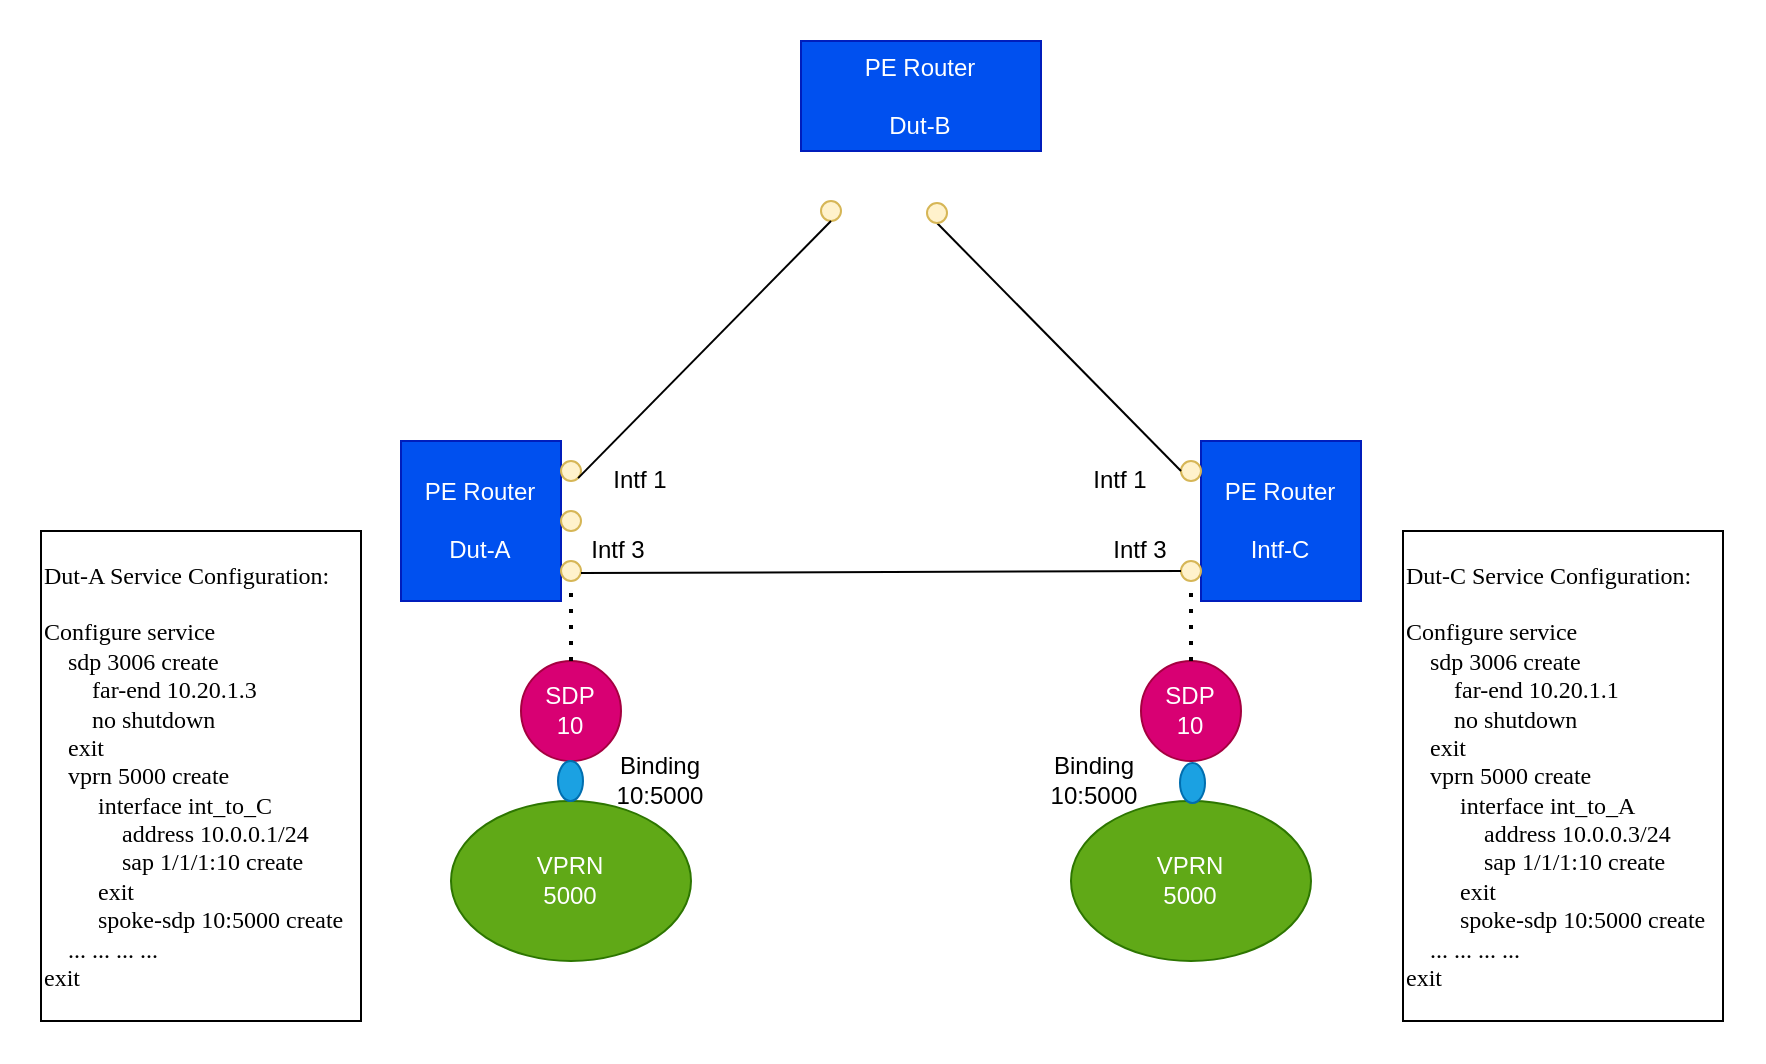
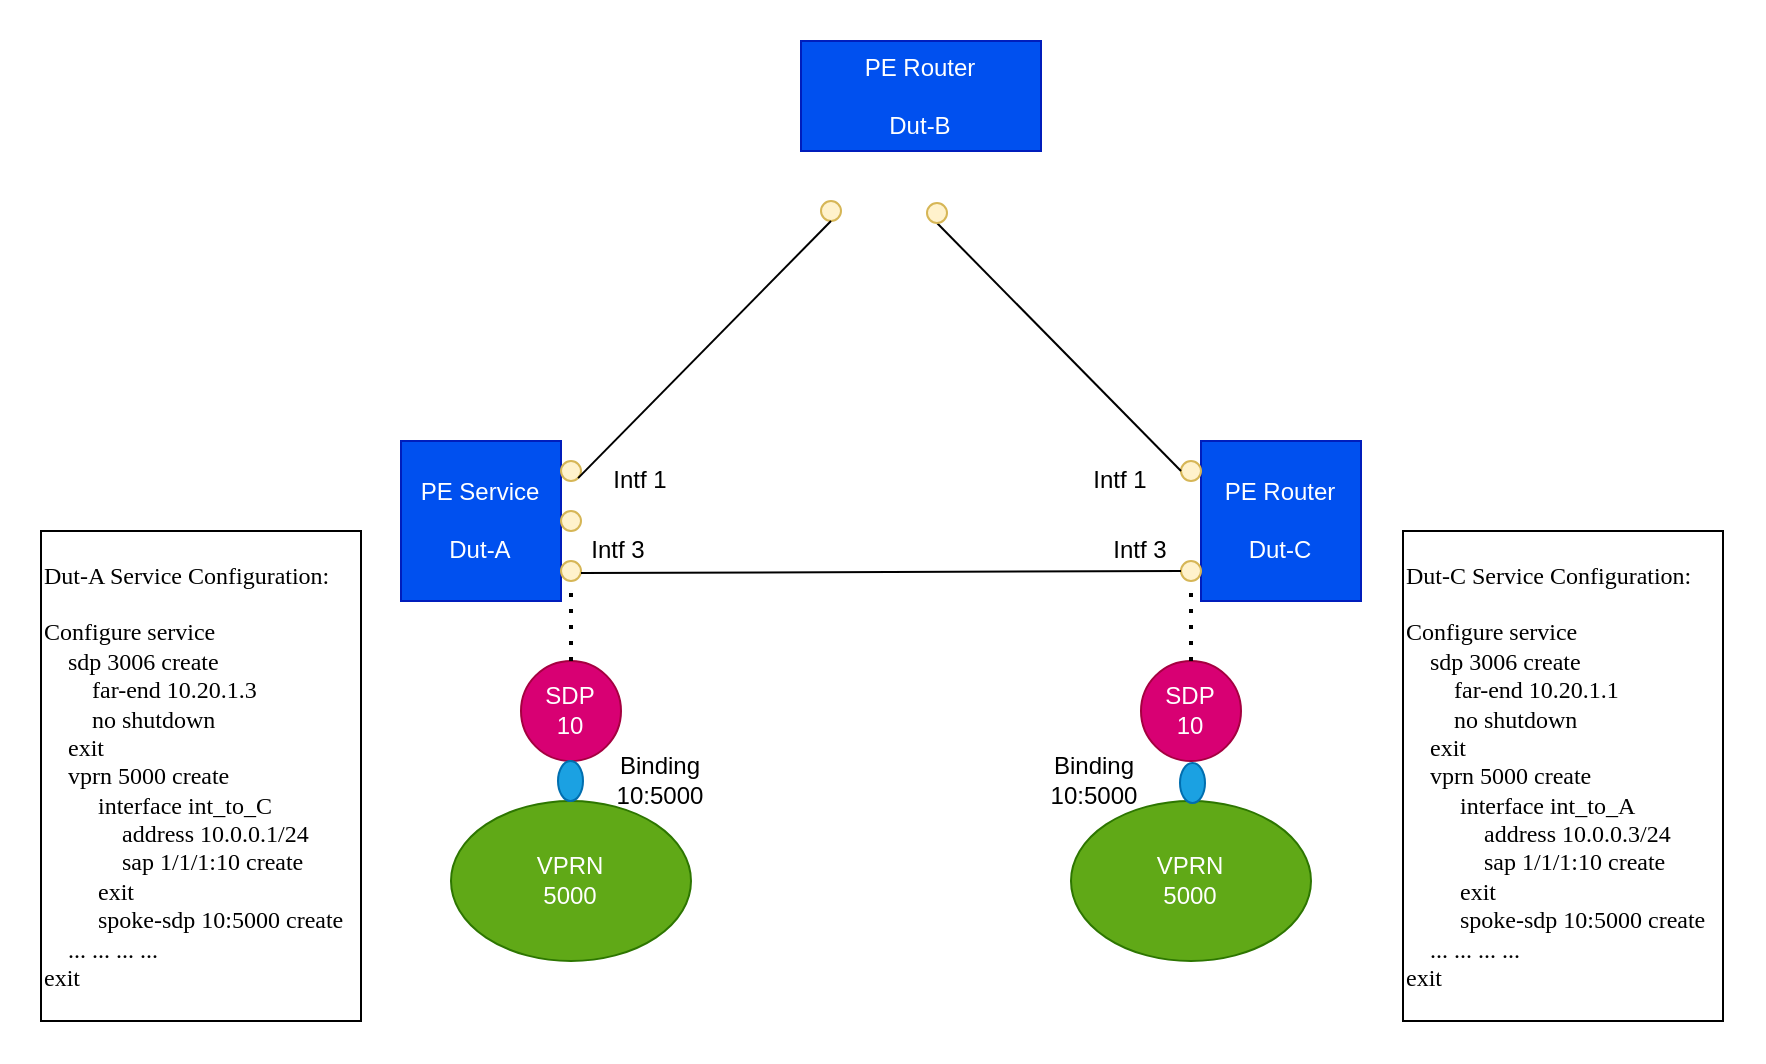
node "PE Router Dut-A": label "PE Router Dut-A" -> "PE Service Dut-A"
node "PE Router Intf-C": label "PE Router Intf-C" -> "PE Router Dut-C"
